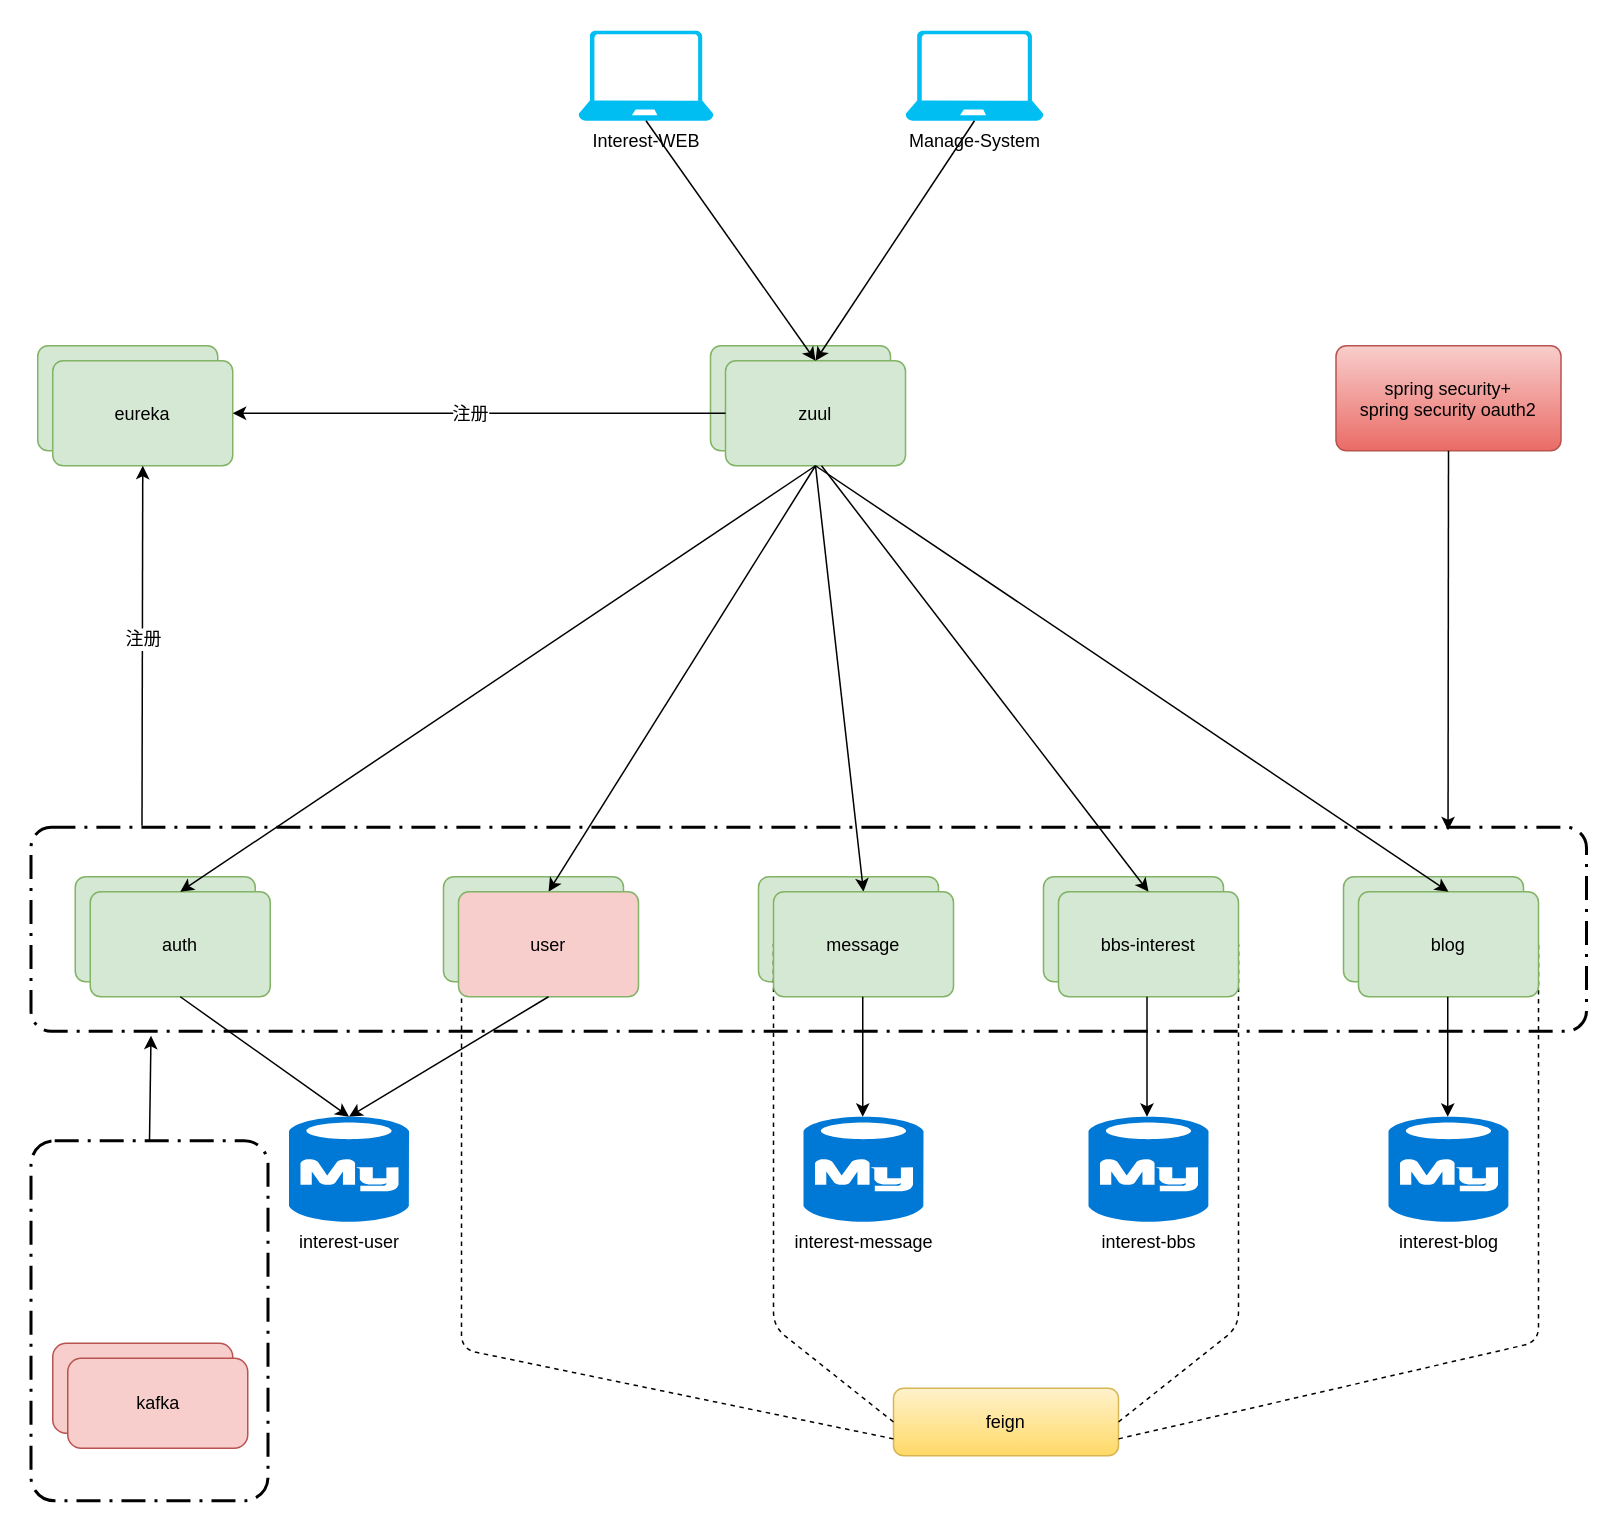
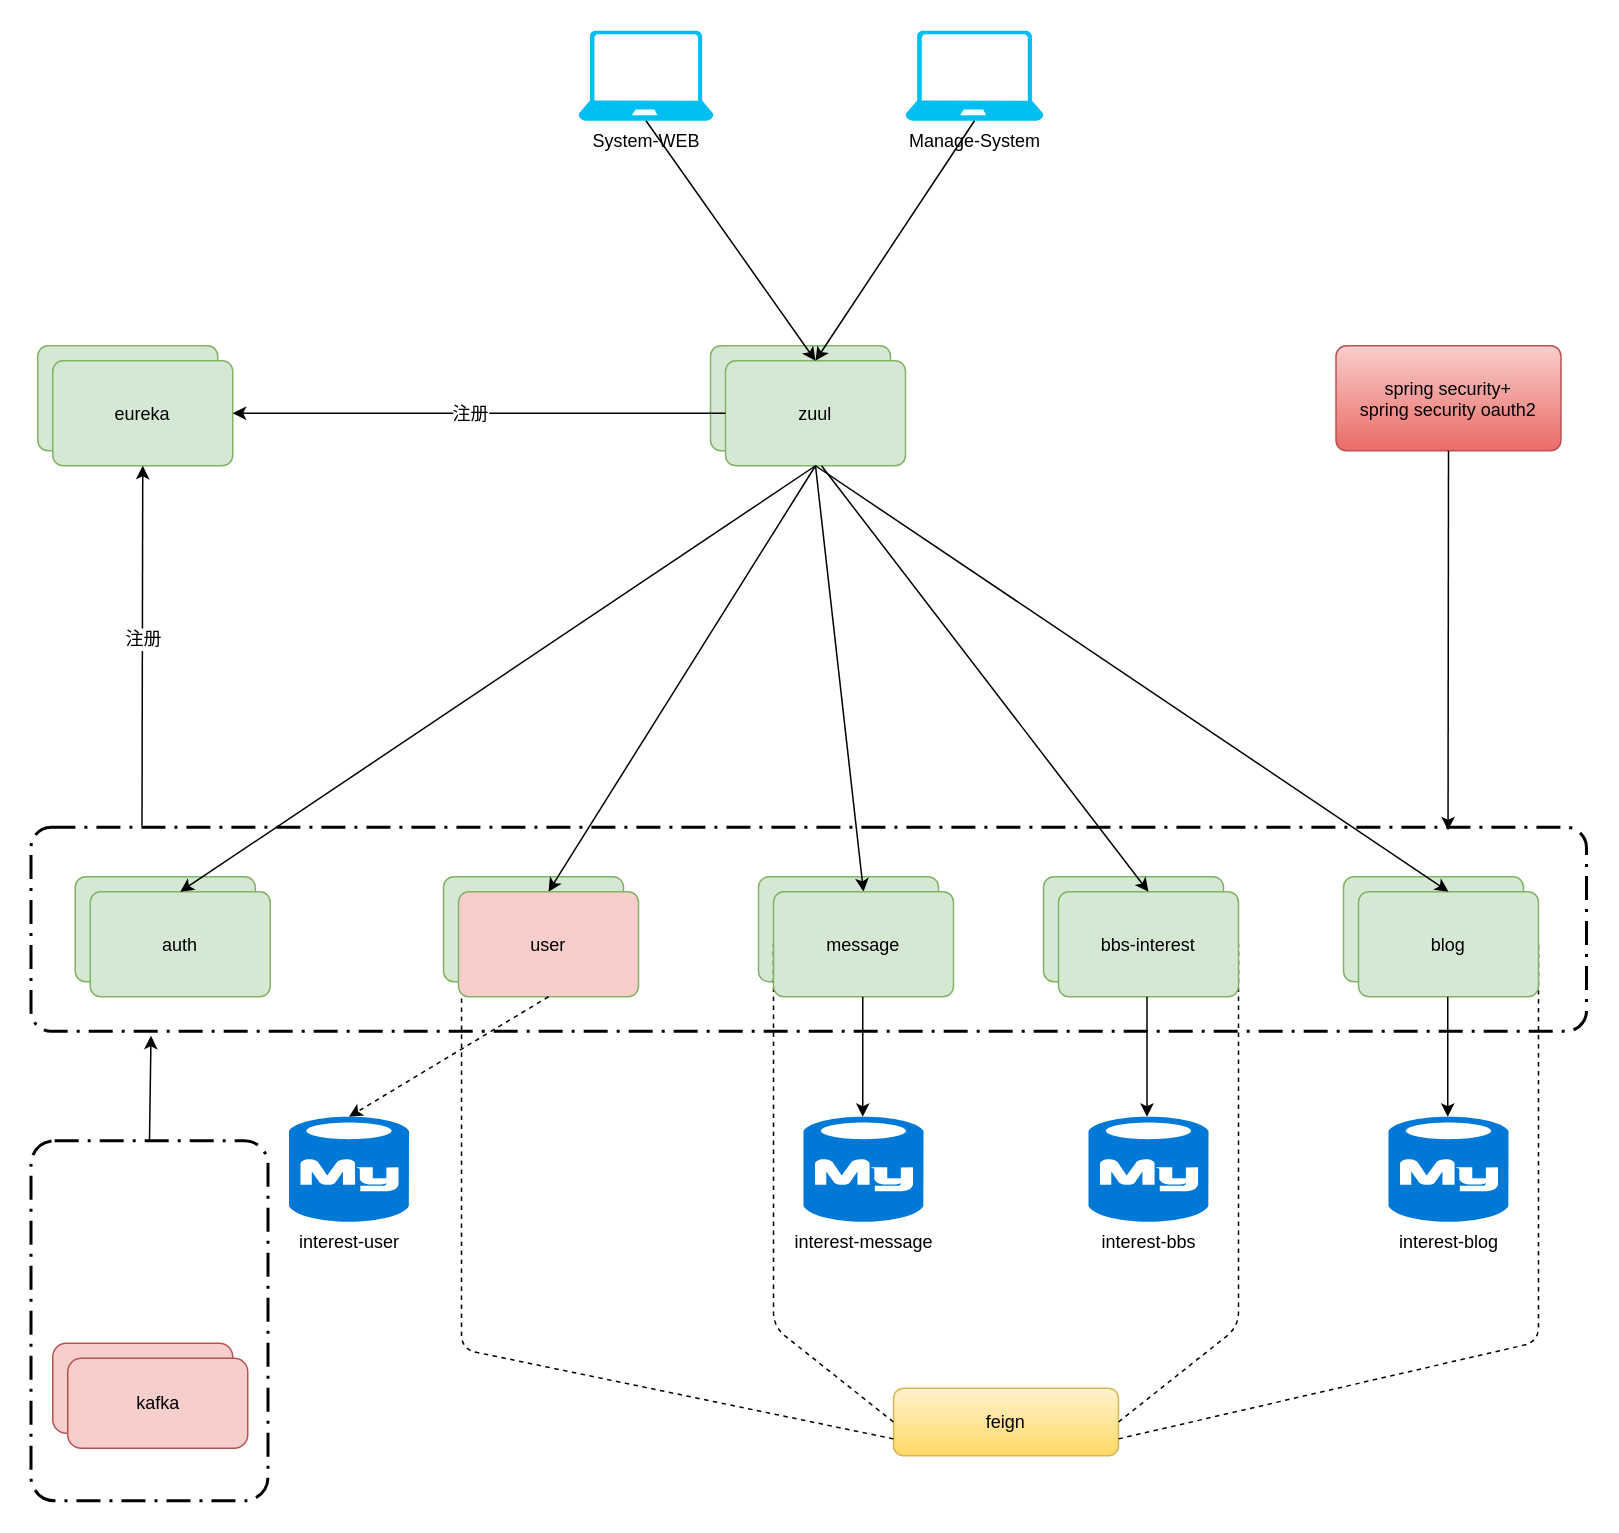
node "Interest-WEB": label "Interest-WEB" -> "System-WEB"
edge "auth" -> "interest-user": removed
edge "user" -> "interest-user": style solid -> dashed
